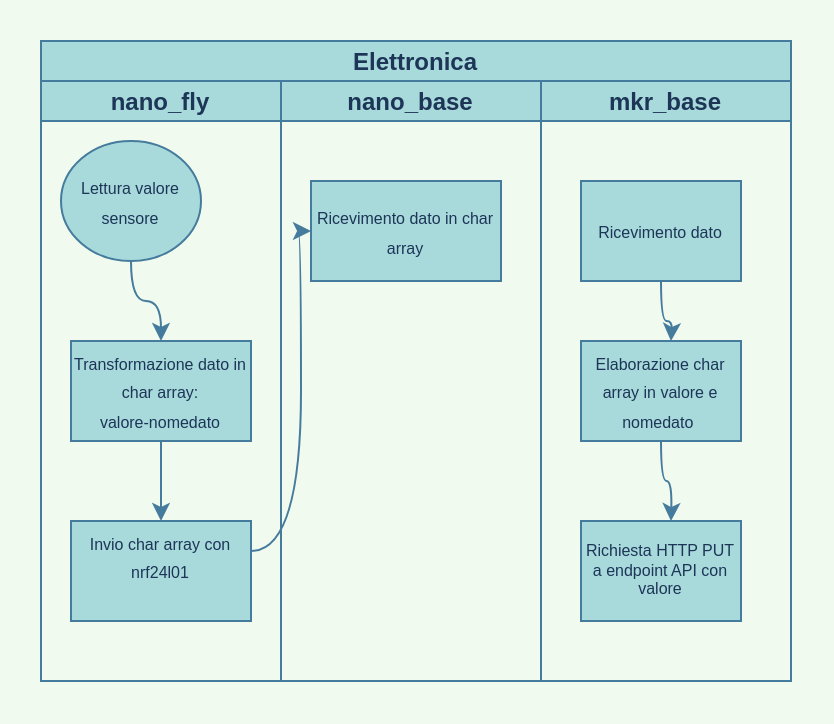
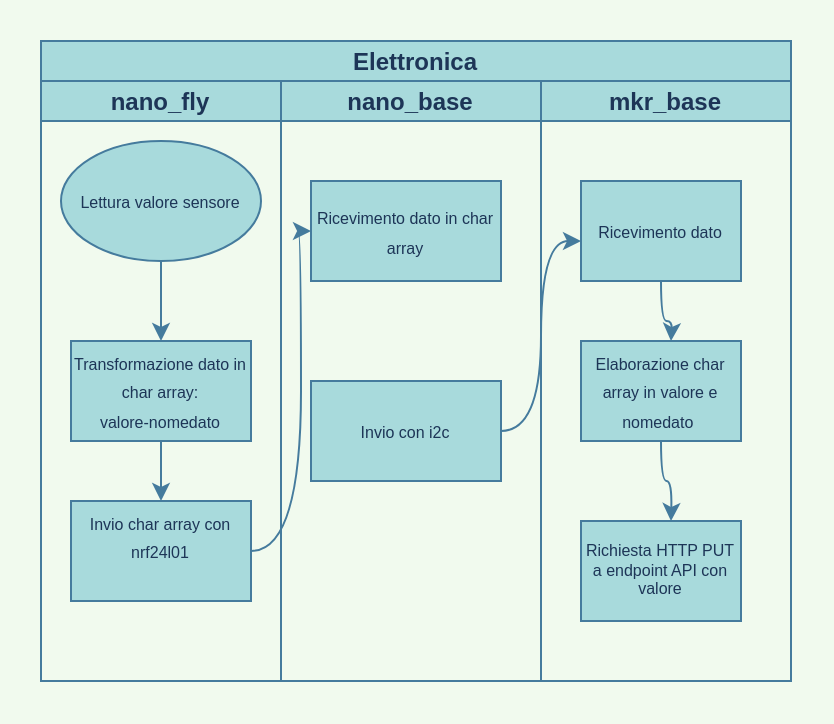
node "Lettura valore sensore": size 140x120 -> 200x120
edge "Invio con i2c" -> "Ricevimento dato": added
node "Invio con i2c": added
node "Invio char array con nrf24l01": moved (161, 571) -> (161, 551)
